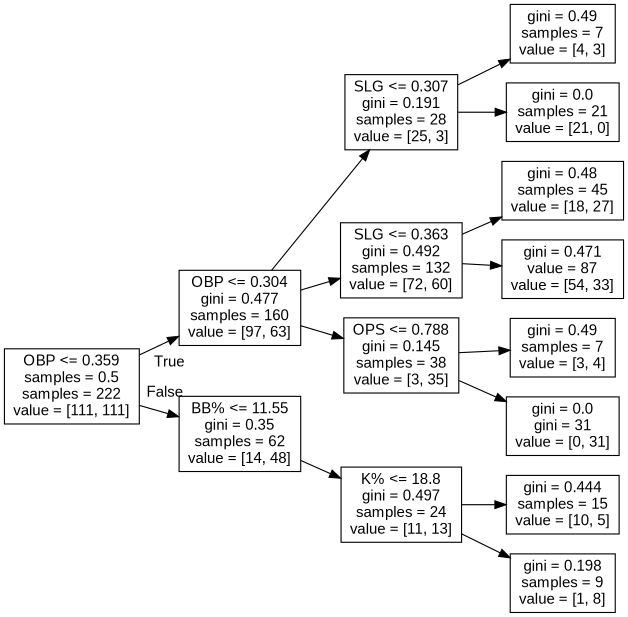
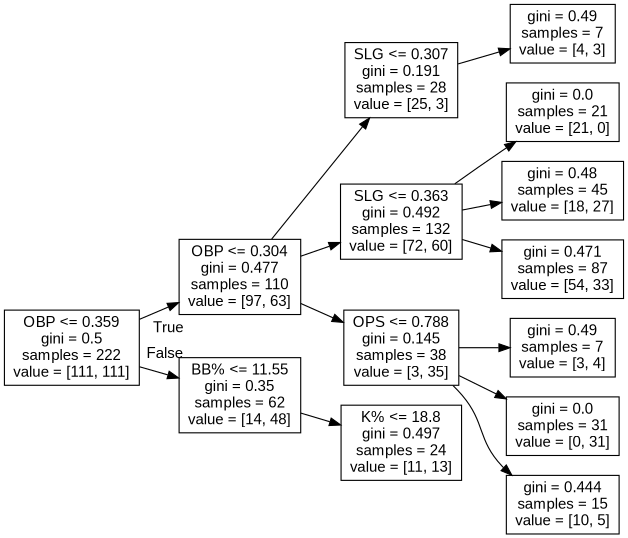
edge "SLG <= 0.307 gini = 0.191 samples = 28 value = [25, 3]" -> "gini = 0.0 samples = 21 value = [21, 0]": now "SLG <= 0.363 gini = 0.492 samples = 132 value = [72, 60]" -> "gini = 0.0 samples = 21 value = [21, 0]"
node "gini = 0.471 value = 87 value = [54, 33]": label "gini = 0.471 value = 87 value = [54, 33]" -> "gini = 0.471 samples = 87 value = [54, 33]"
node "OBP <= 0.304 gini = 0.477 samples = 160 value = [97, 63]": label "OBP <= 0.304 gini = 0.477 samples = 160 value = [97, 63]" -> "OBP <= 0.304 gini = 0.477 samples = 110 value = [97, 63]"
node "OBP <= 0.359 samples = 0.5 samples = 222 value = [111, 111]": label "OBP <= 0.359 samples = 0.5 samples = 222 value = [111, 111]" -> "OBP <= 0.359 gini = 0.5 samples = 222 value = [111, 111]"
node "gini = 0.0 gini = 31 value = [0, 31]": label "gini = 0.0 gini = 31 value = [0, 31]" -> "gini = 0.0 samples = 31 value = [0, 31]"
edge "K% <= 18.8 gini = 0.497 samples = 24 value = [11, 13]" -> "gini = 0.444 samples = 15 value = [10, 5]": now "OPS <= 0.788 gini = 0.145 samples = 38 value = [3, 35]" -> "gini = 0.444 samples = 15 value = [10, 5]"
node "gini = 0.198 samples = 9 value = [1, 8]": removed
